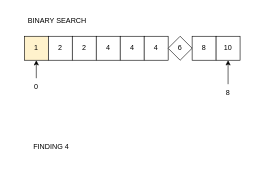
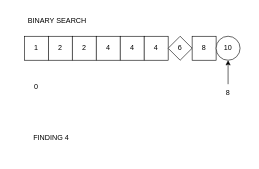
node "1": fillcolor #fff2cc -> #ffffff
node "10": shape rectangle -> ellipse
edge "0" -> "1": removed
node "FINDING 4": moved (51, 147) -> (51, 138)
